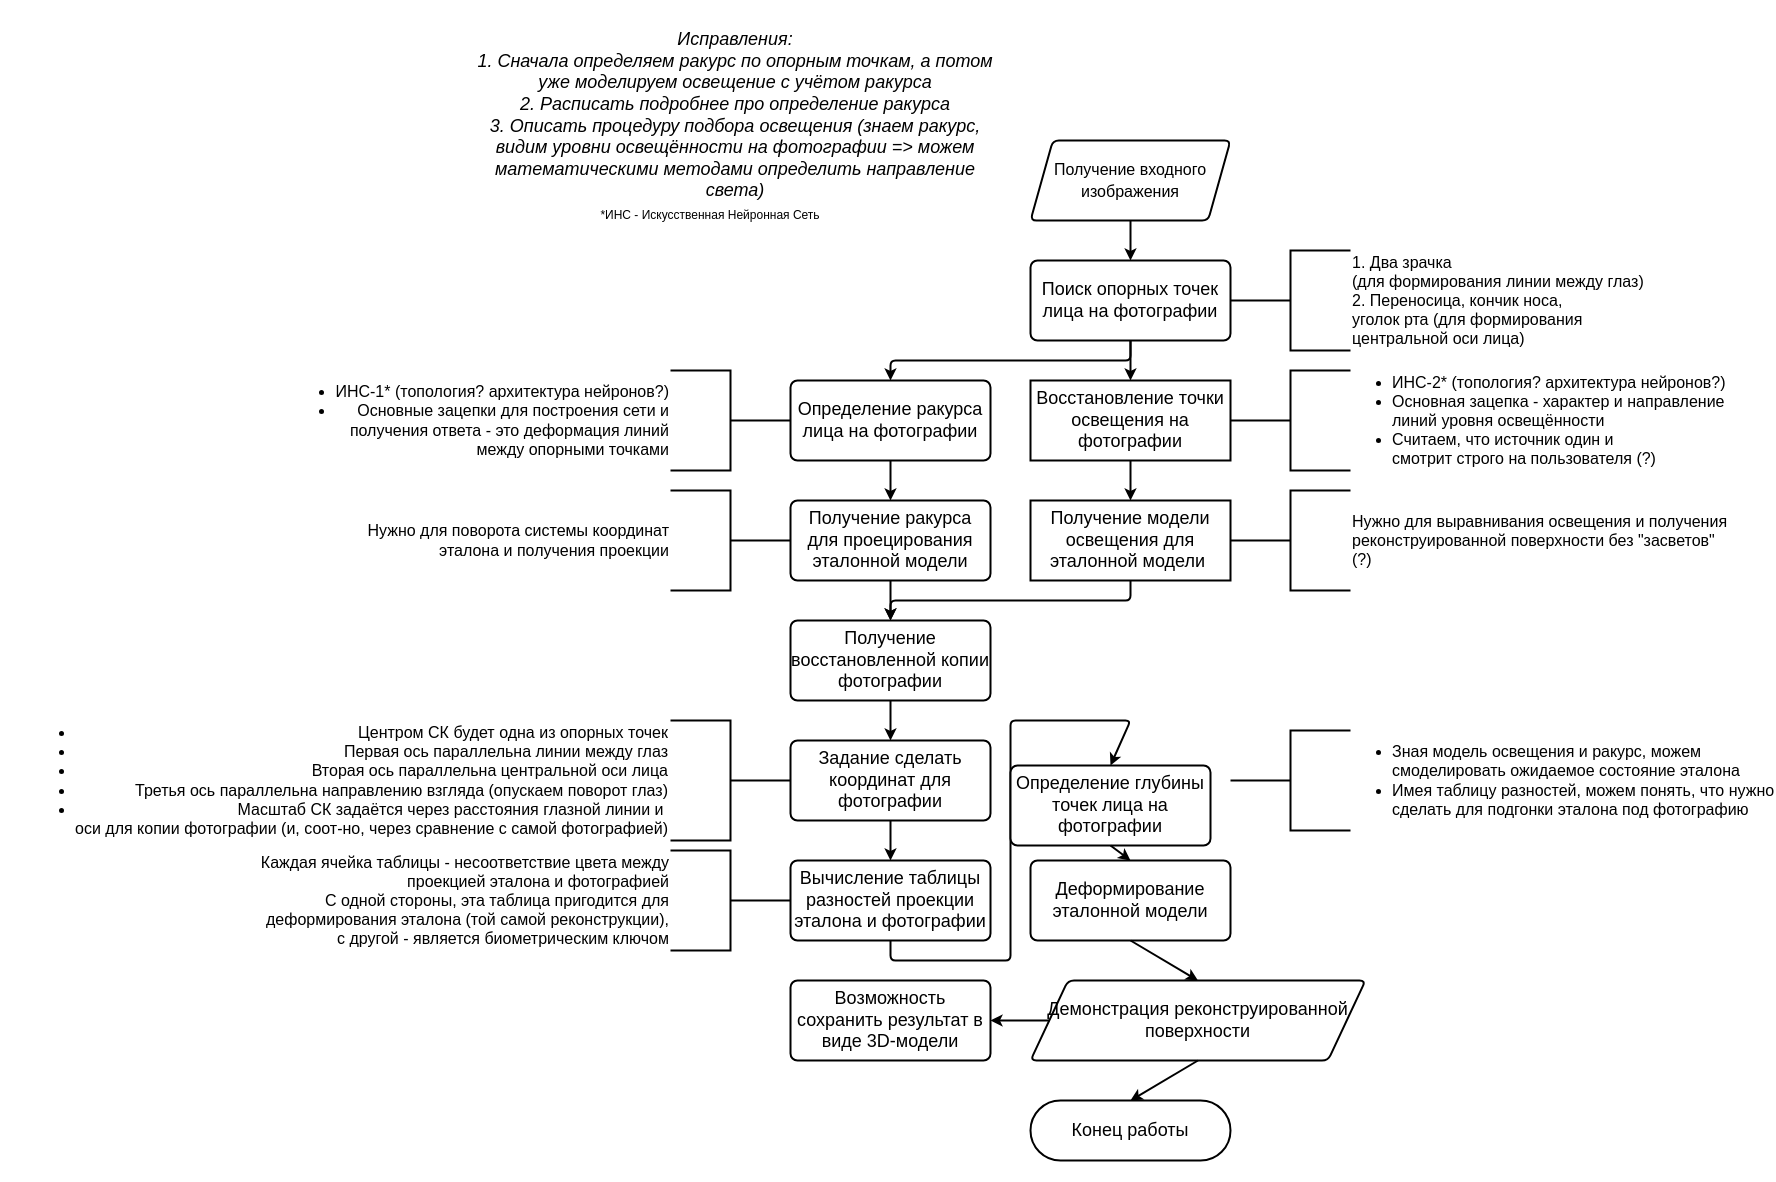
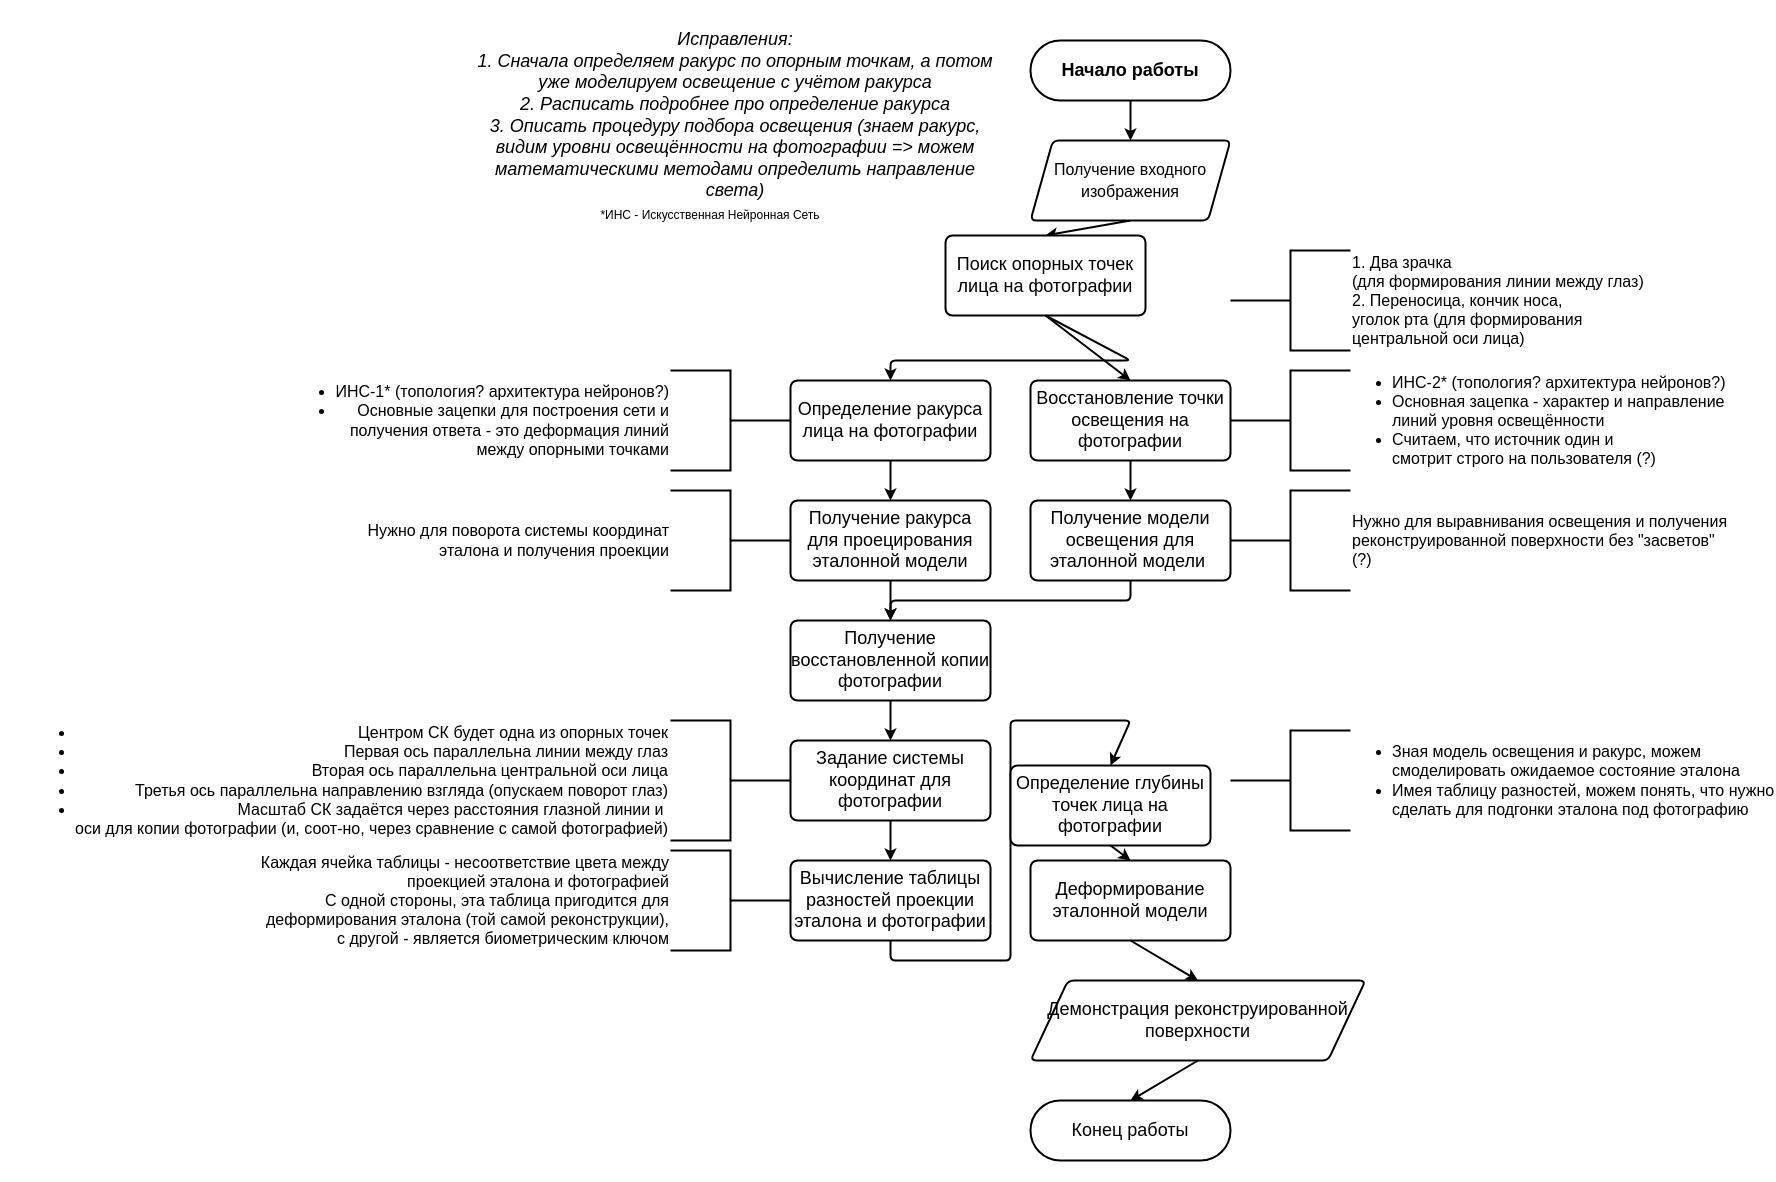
node "Начало работы": added
edge "Начало работы" -> "Получение входного изображения": added
node "Поиск опорных точек лица на фотографии": moved (1131, 301) -> (1046, 276)
node "Восстановление точки освещения на фотографии": shape rectangle -> rounded rectangle
node "Получение модели освещения для эталонной модели": shape rectangle -> rounded rectangle
node "Задание сделать координат для фотографии": label "Задание сделать координат для фотографии" -> "Задание системы координат для фотографии"
node "Возможность сохранить результат в виде 3D-модели": removed
edge "Демонстрация реконструированной поверхности" -> "Возможность сохранить результат в виде 3D-модели": removed
